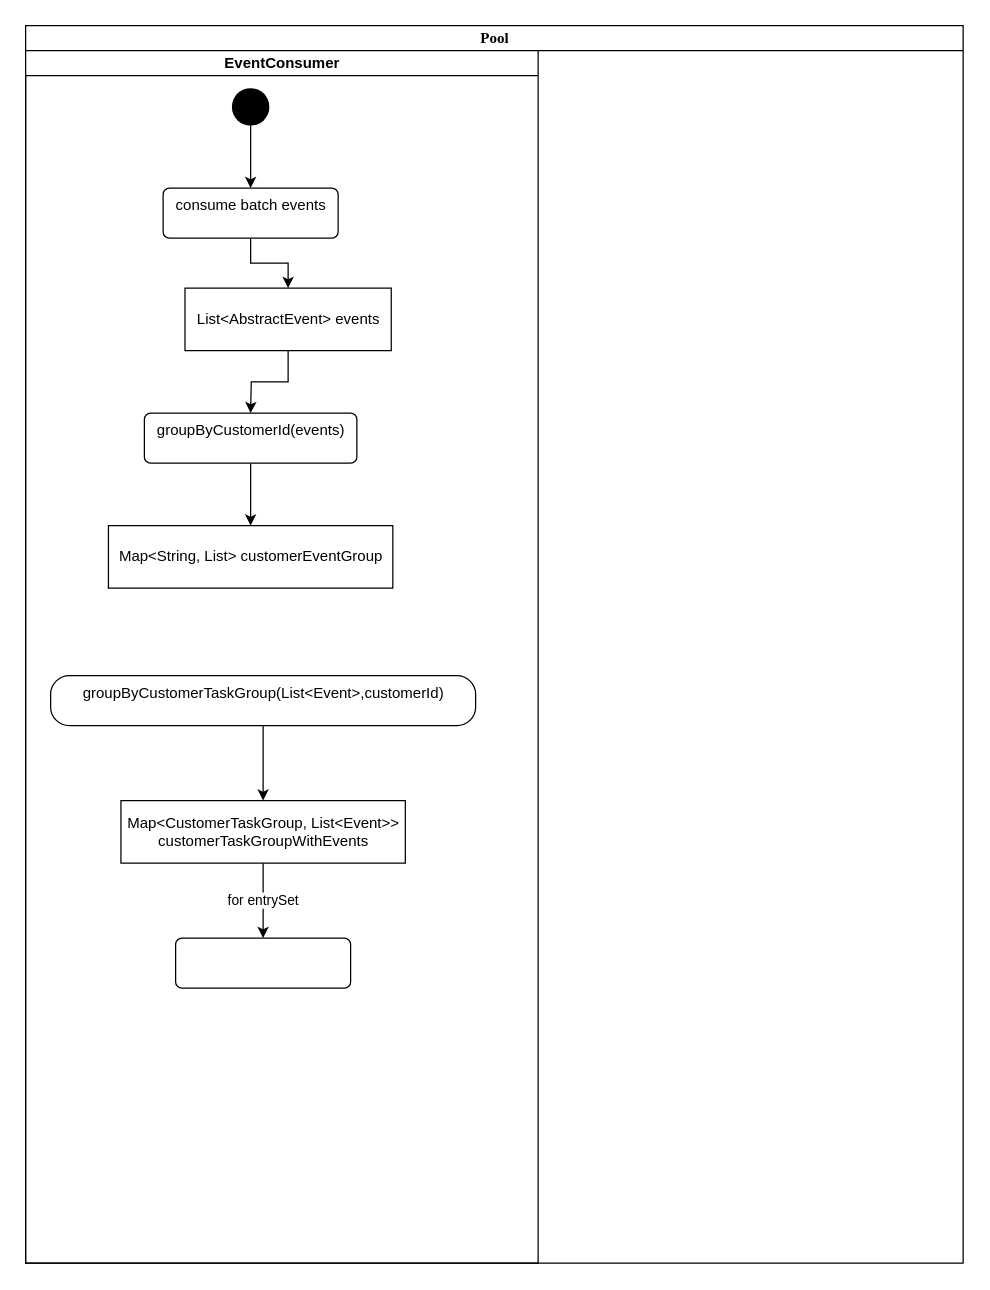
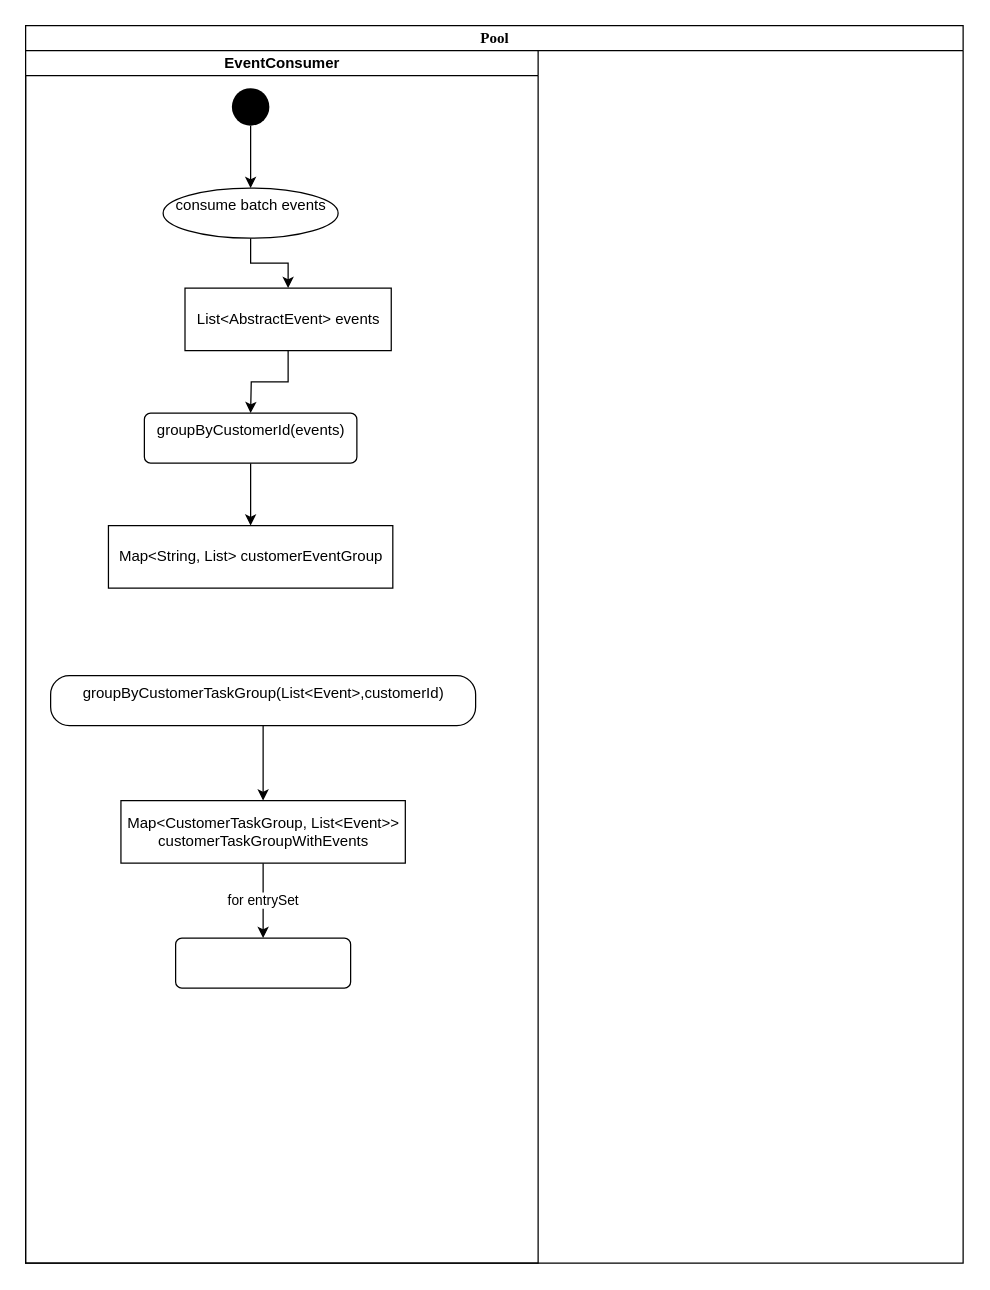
node "consume batch events": shape rounded rectangle -> ellipse
